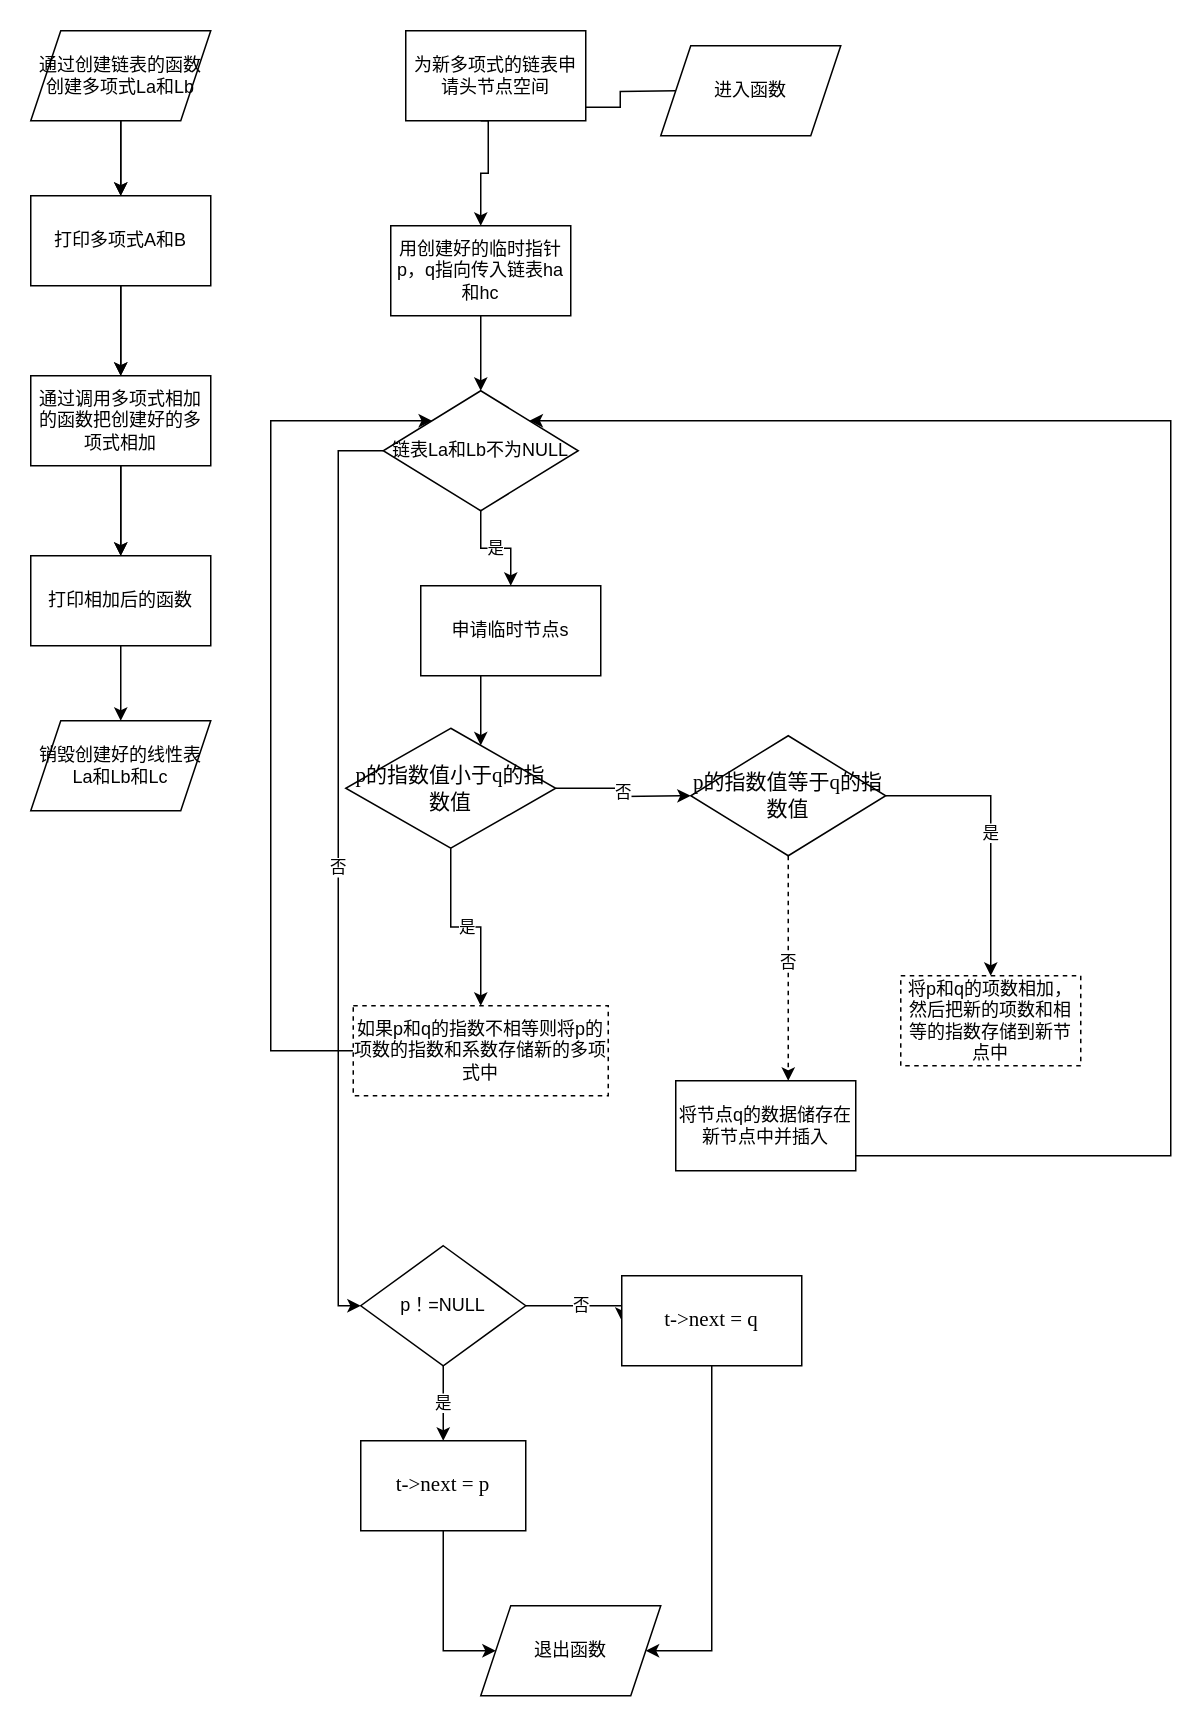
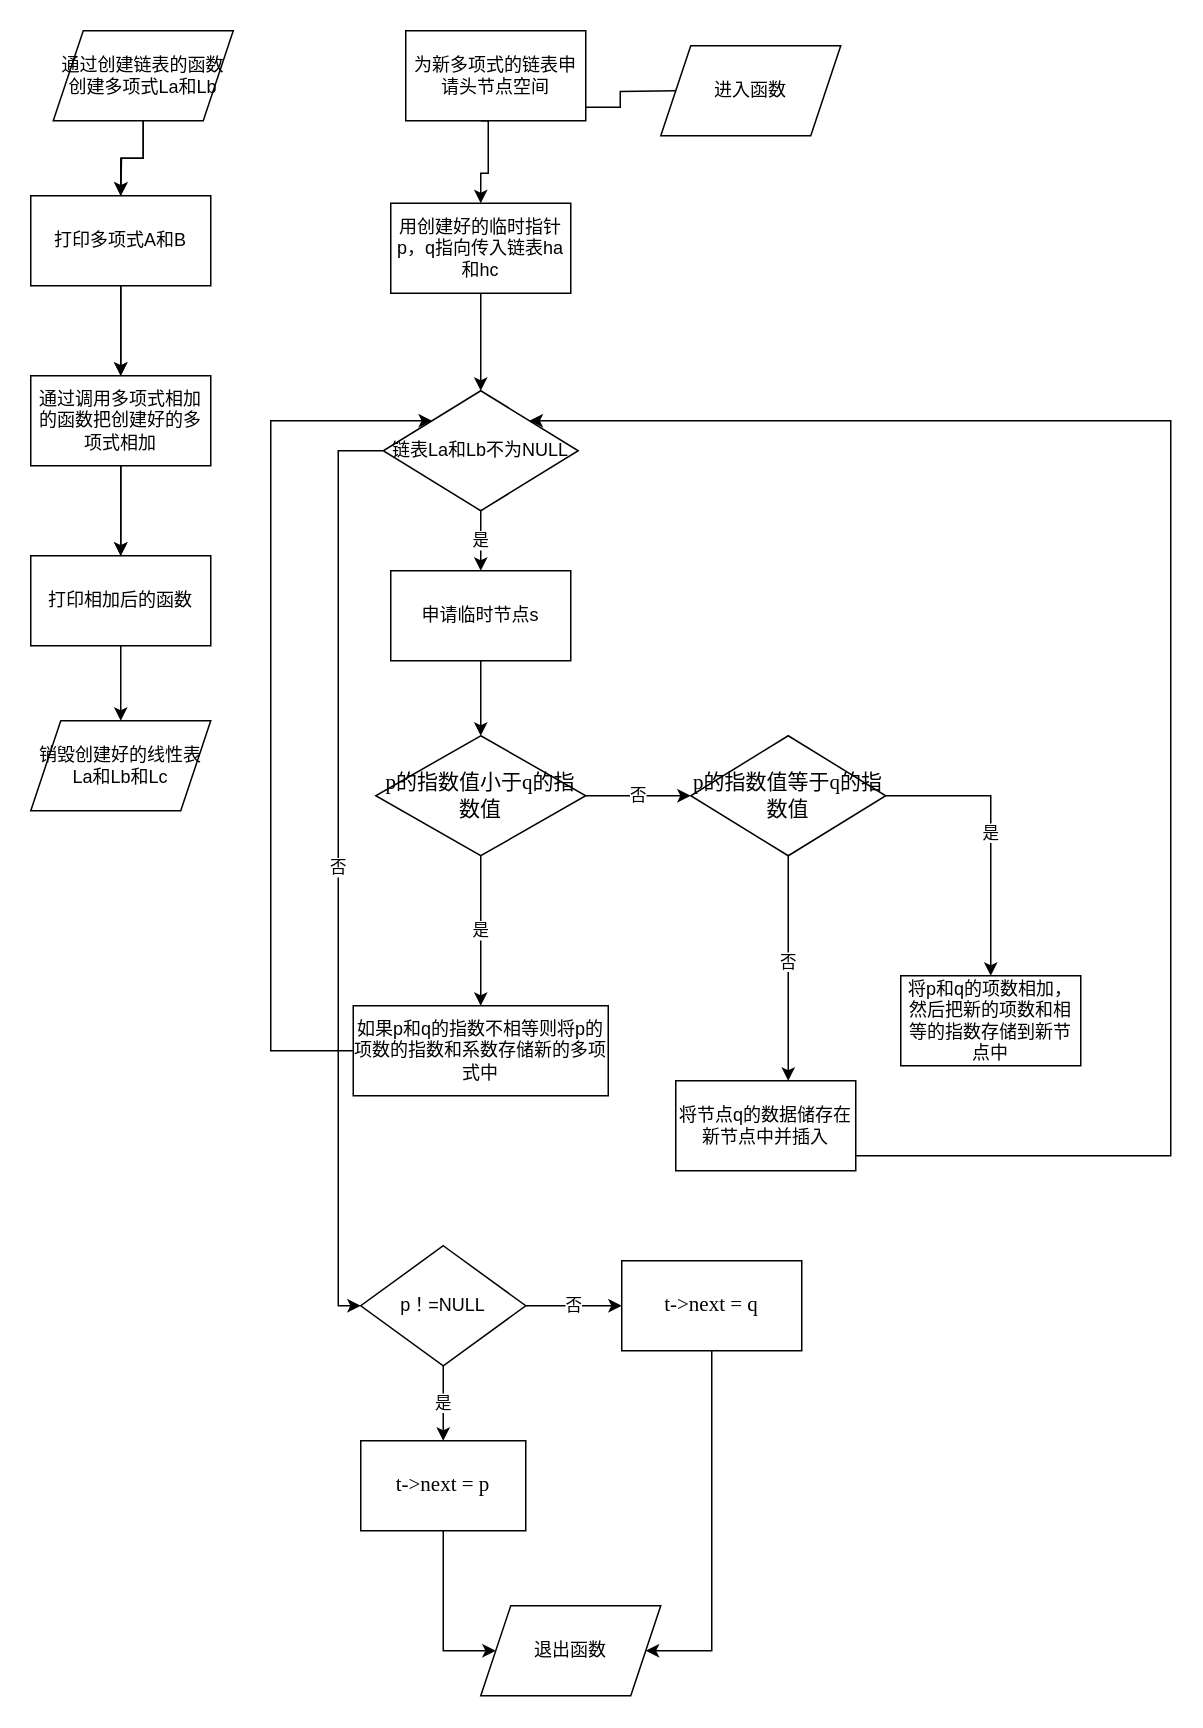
node "通过创建链表的函数创建多项式La和Lb": moved (121, 76) -> (143, 76)
node "用创建好的临时指针p，q指向传入链表ha和hc": moved (481, 271) -> (481, 248)
node "申请临时节点s": moved (511, 631) -> (481, 616)
node "p的指数值小于q的指数值": moved (451, 788) -> (481, 796)
edge "p的指数值等于q的指数值" -> "将节点q的数据储存在新节点中并插入": style dashed -> solid
node "将p和q的项数相加，然后把新的项数和相等的指数存储到新节点中": style dashed -> solid
node "如果p和q的指数不相等则将p的项数的指数和系数存储新的多项式中": style dashed -> solid
node "t->next = q": moved (712, 1321) -> (712, 1306)
